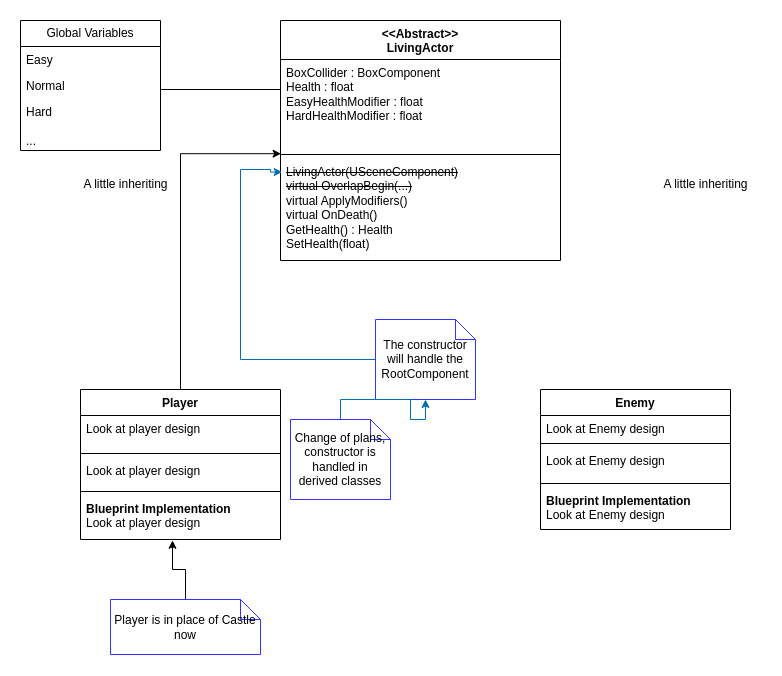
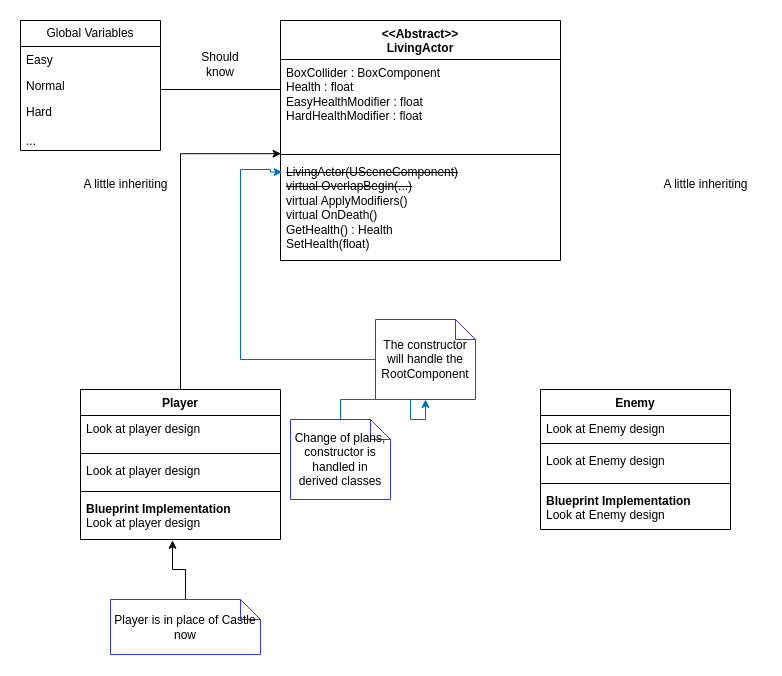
node "Should know": added
